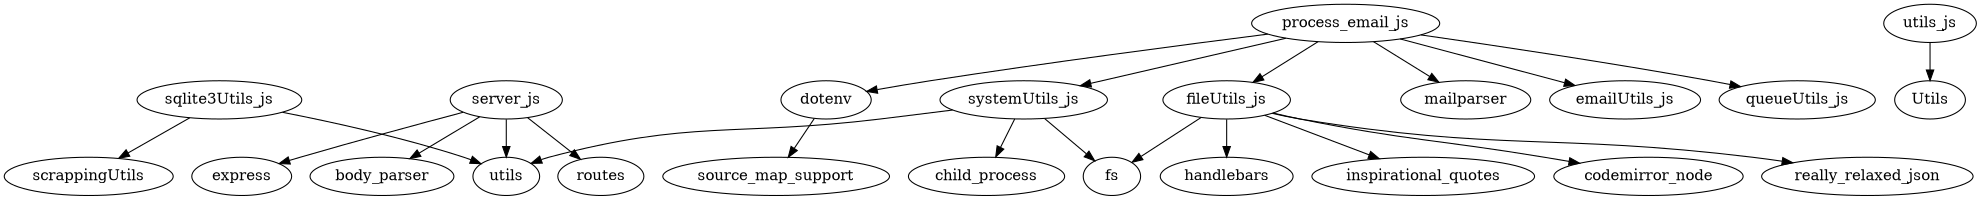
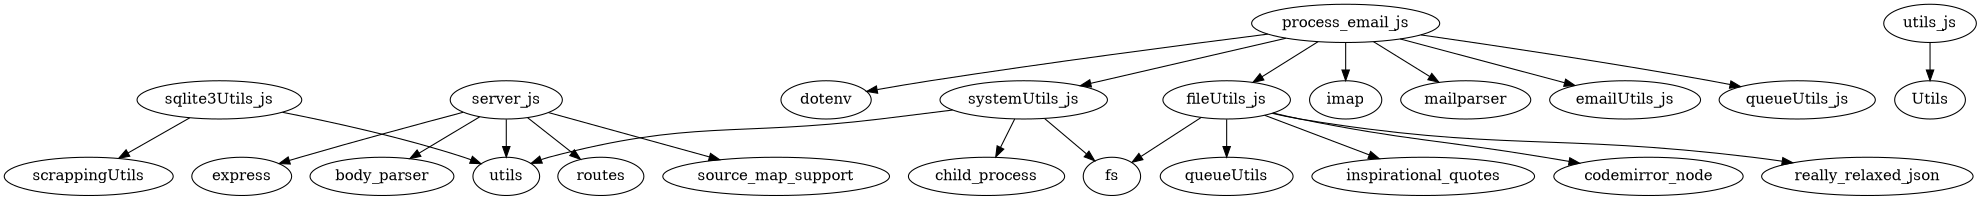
node "imap": added
edge "dotenv" -> "source_map_support": now "server_js" -> "source_map_support"
node "handlebars": label "handlebars" -> "queueUtils"
